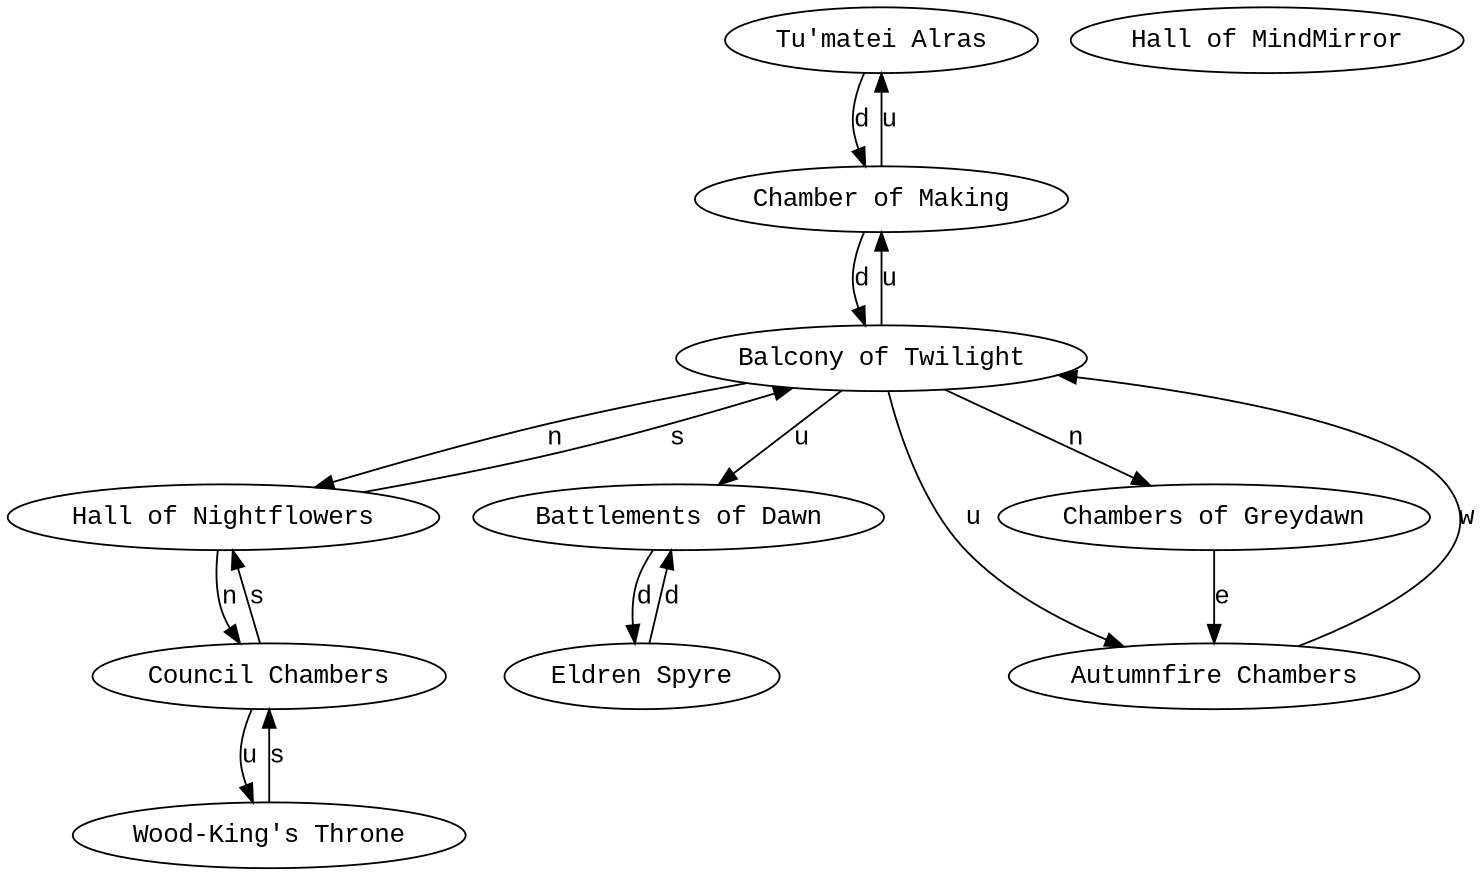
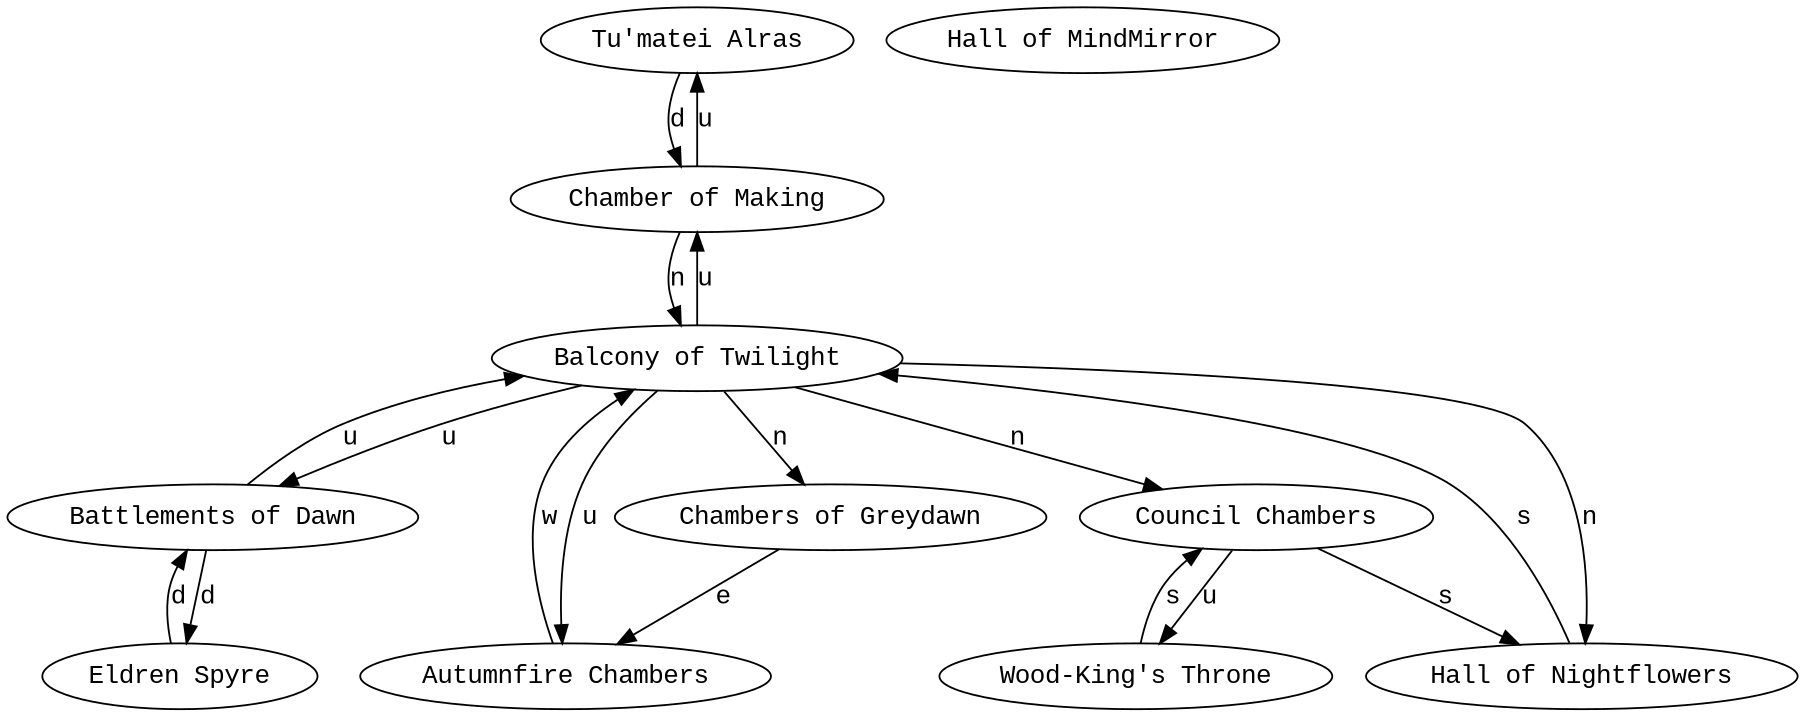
edge "Chamber of Making" -> "Balcony of Twilight": label "d" -> "n"
edge "Battlements of Dawn" -> "Balcony of Twilight": added, label "u"
edge "Hall of Nightflowers" -> "Council Chambers": now "Balcony of Twilight" -> "Council Chambers"
